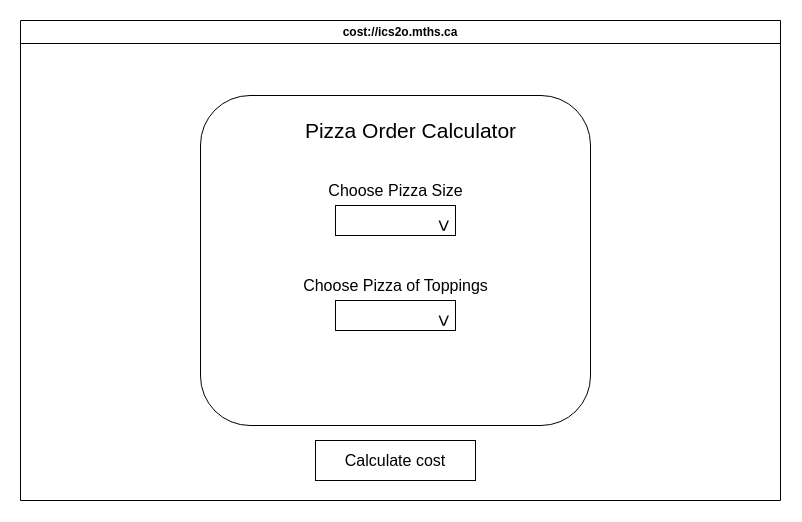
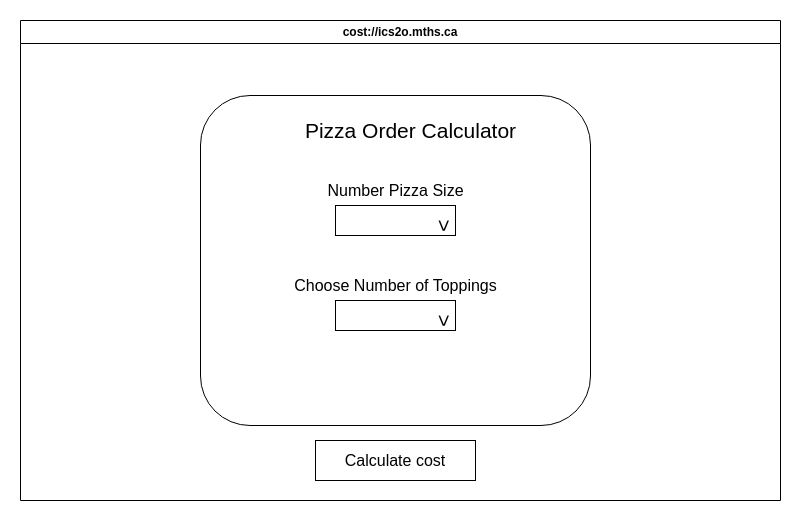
node "Choose Pizza Size": label "Choose Pizza Size" -> "Number Pizza Size"
node "Choose Pizza of Toppings": label "Choose Pizza of Toppings" -> "Choose Number of Toppings"
